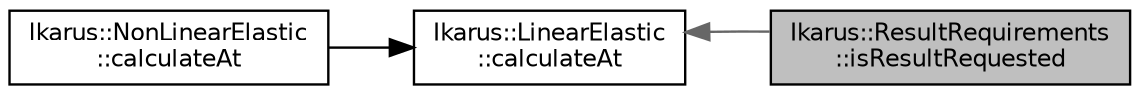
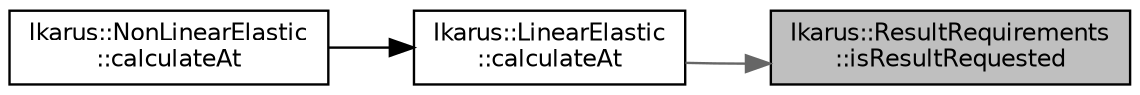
edge "Ikarus::ResultRequirements ::isResultRequested" -> "Ikarus::LinearElastic ::calculateAt": reversed
